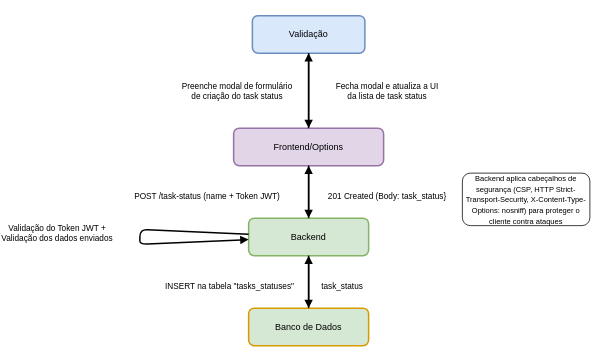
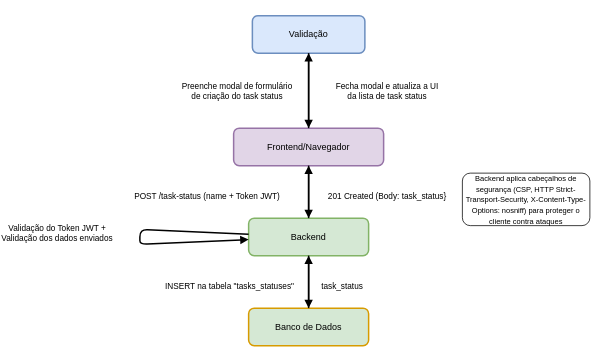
node "Frontend/Options": label "Frontend/Options" -> "Frontend/Navegador"
